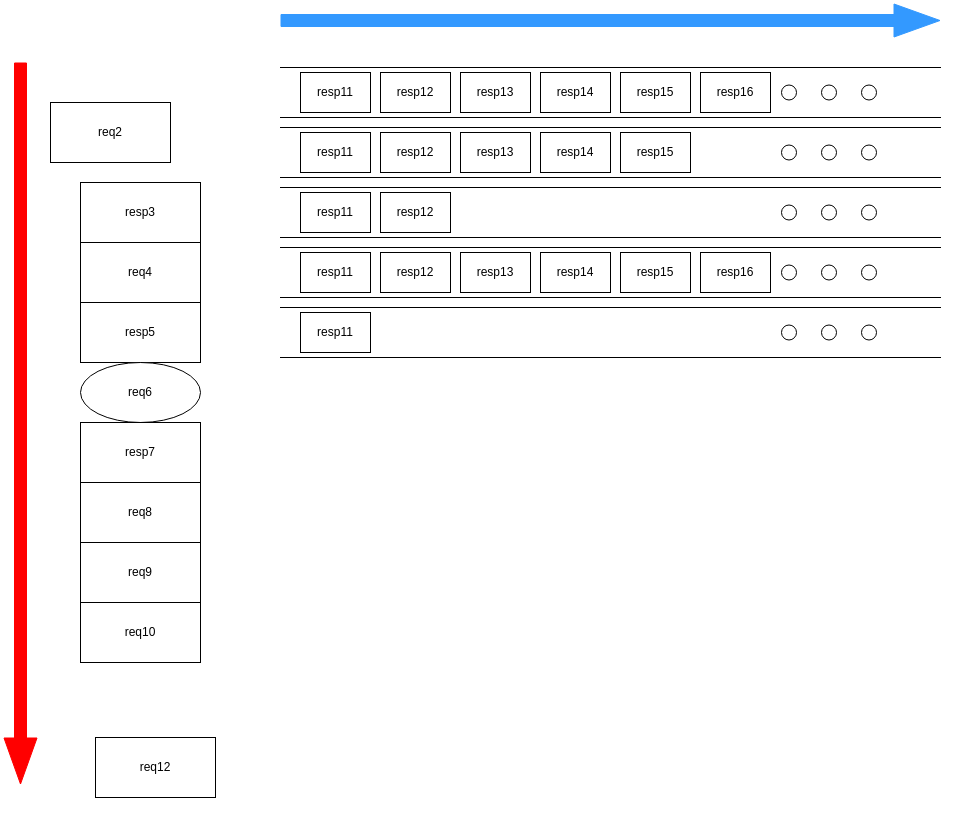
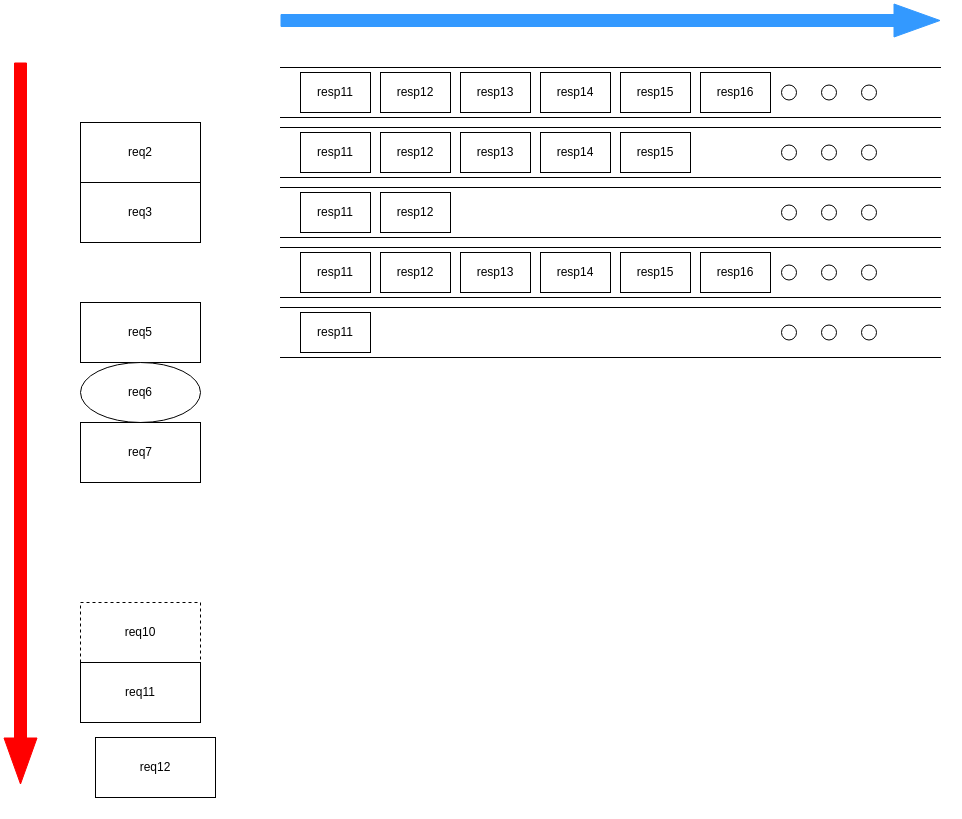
node "req2": moved (111, 133) -> (141, 153)
node "resp3": label "resp3" -> "req3"
node "req4": removed
node "resp5": label "resp5" -> "req5"
node "resp7": label "resp7" -> "req7"
node "req8": removed
node "req9": removed
node "req10": style solid -> dashed
node "req11": added
